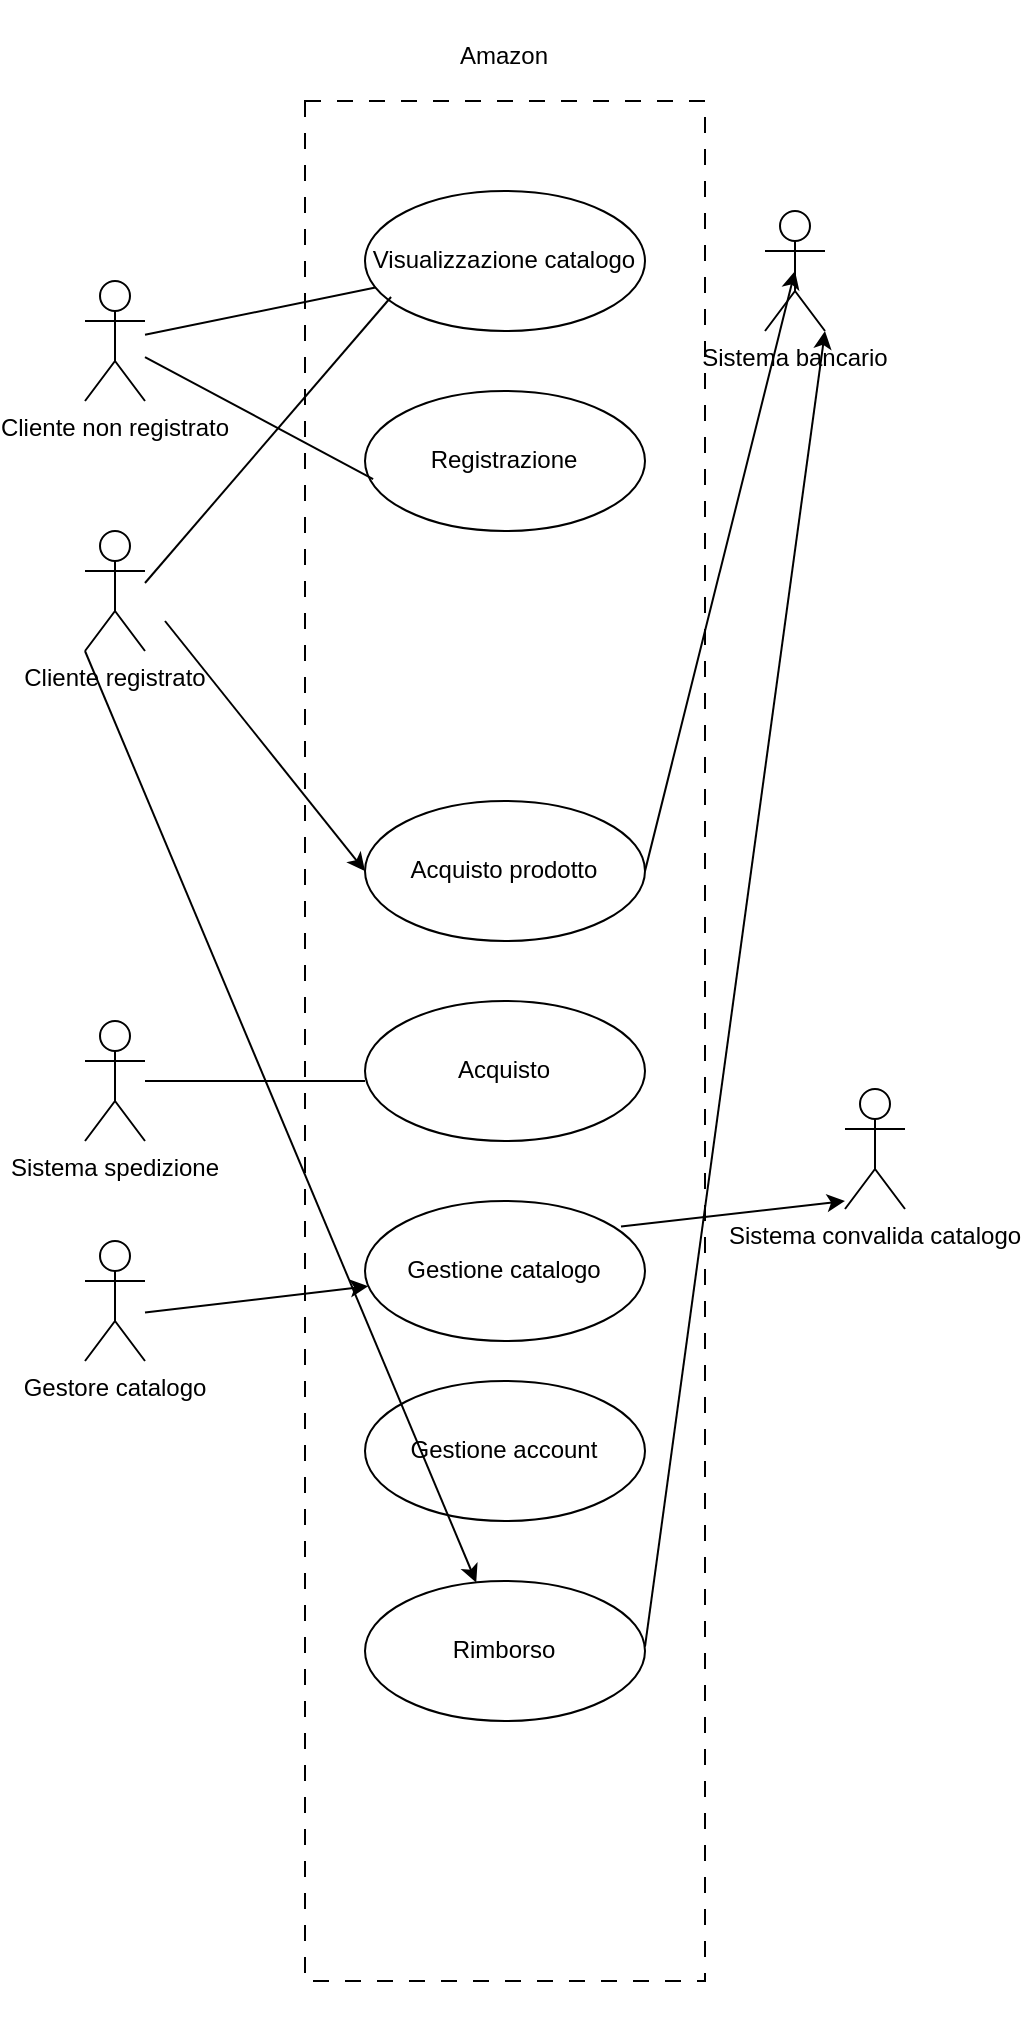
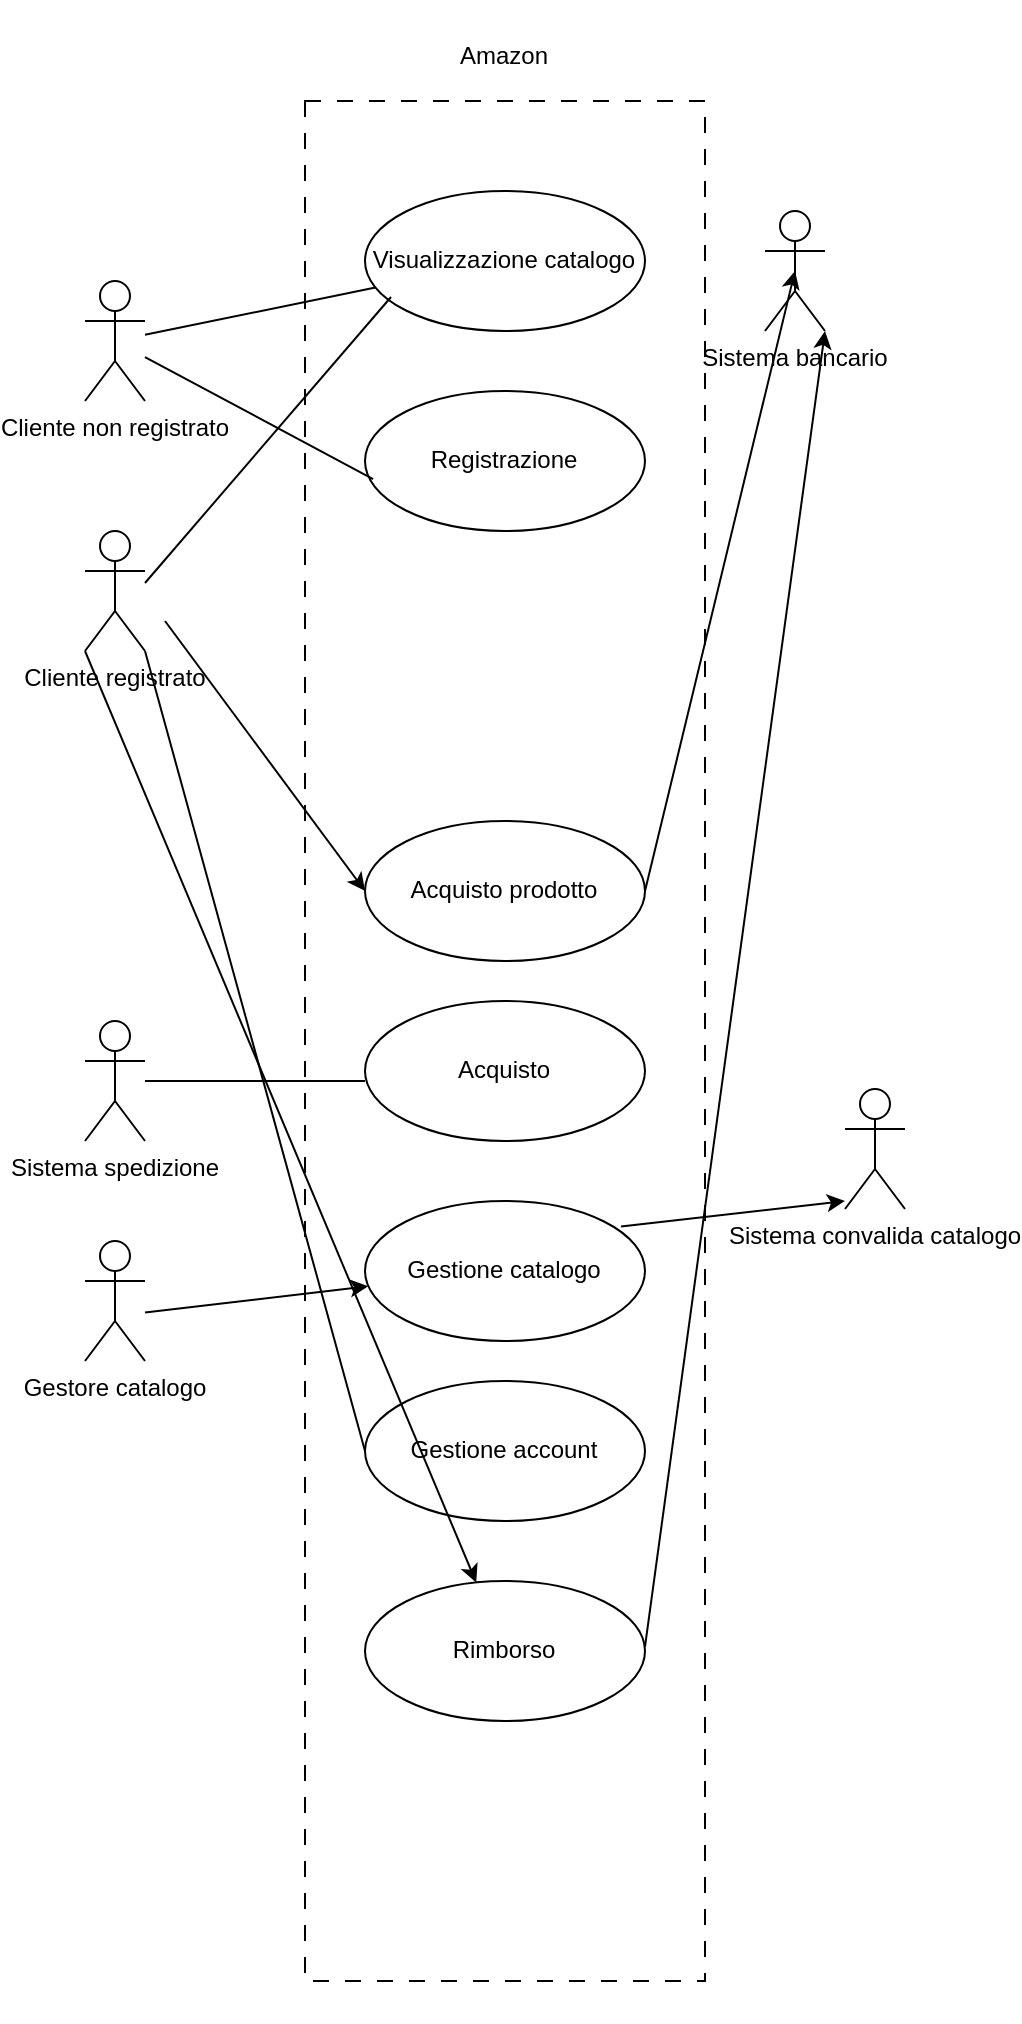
edge "Cliente registrato" -- "Gestione account": added
node "Acquisto prodotto": moved (505, 871) -> (505, 891)
